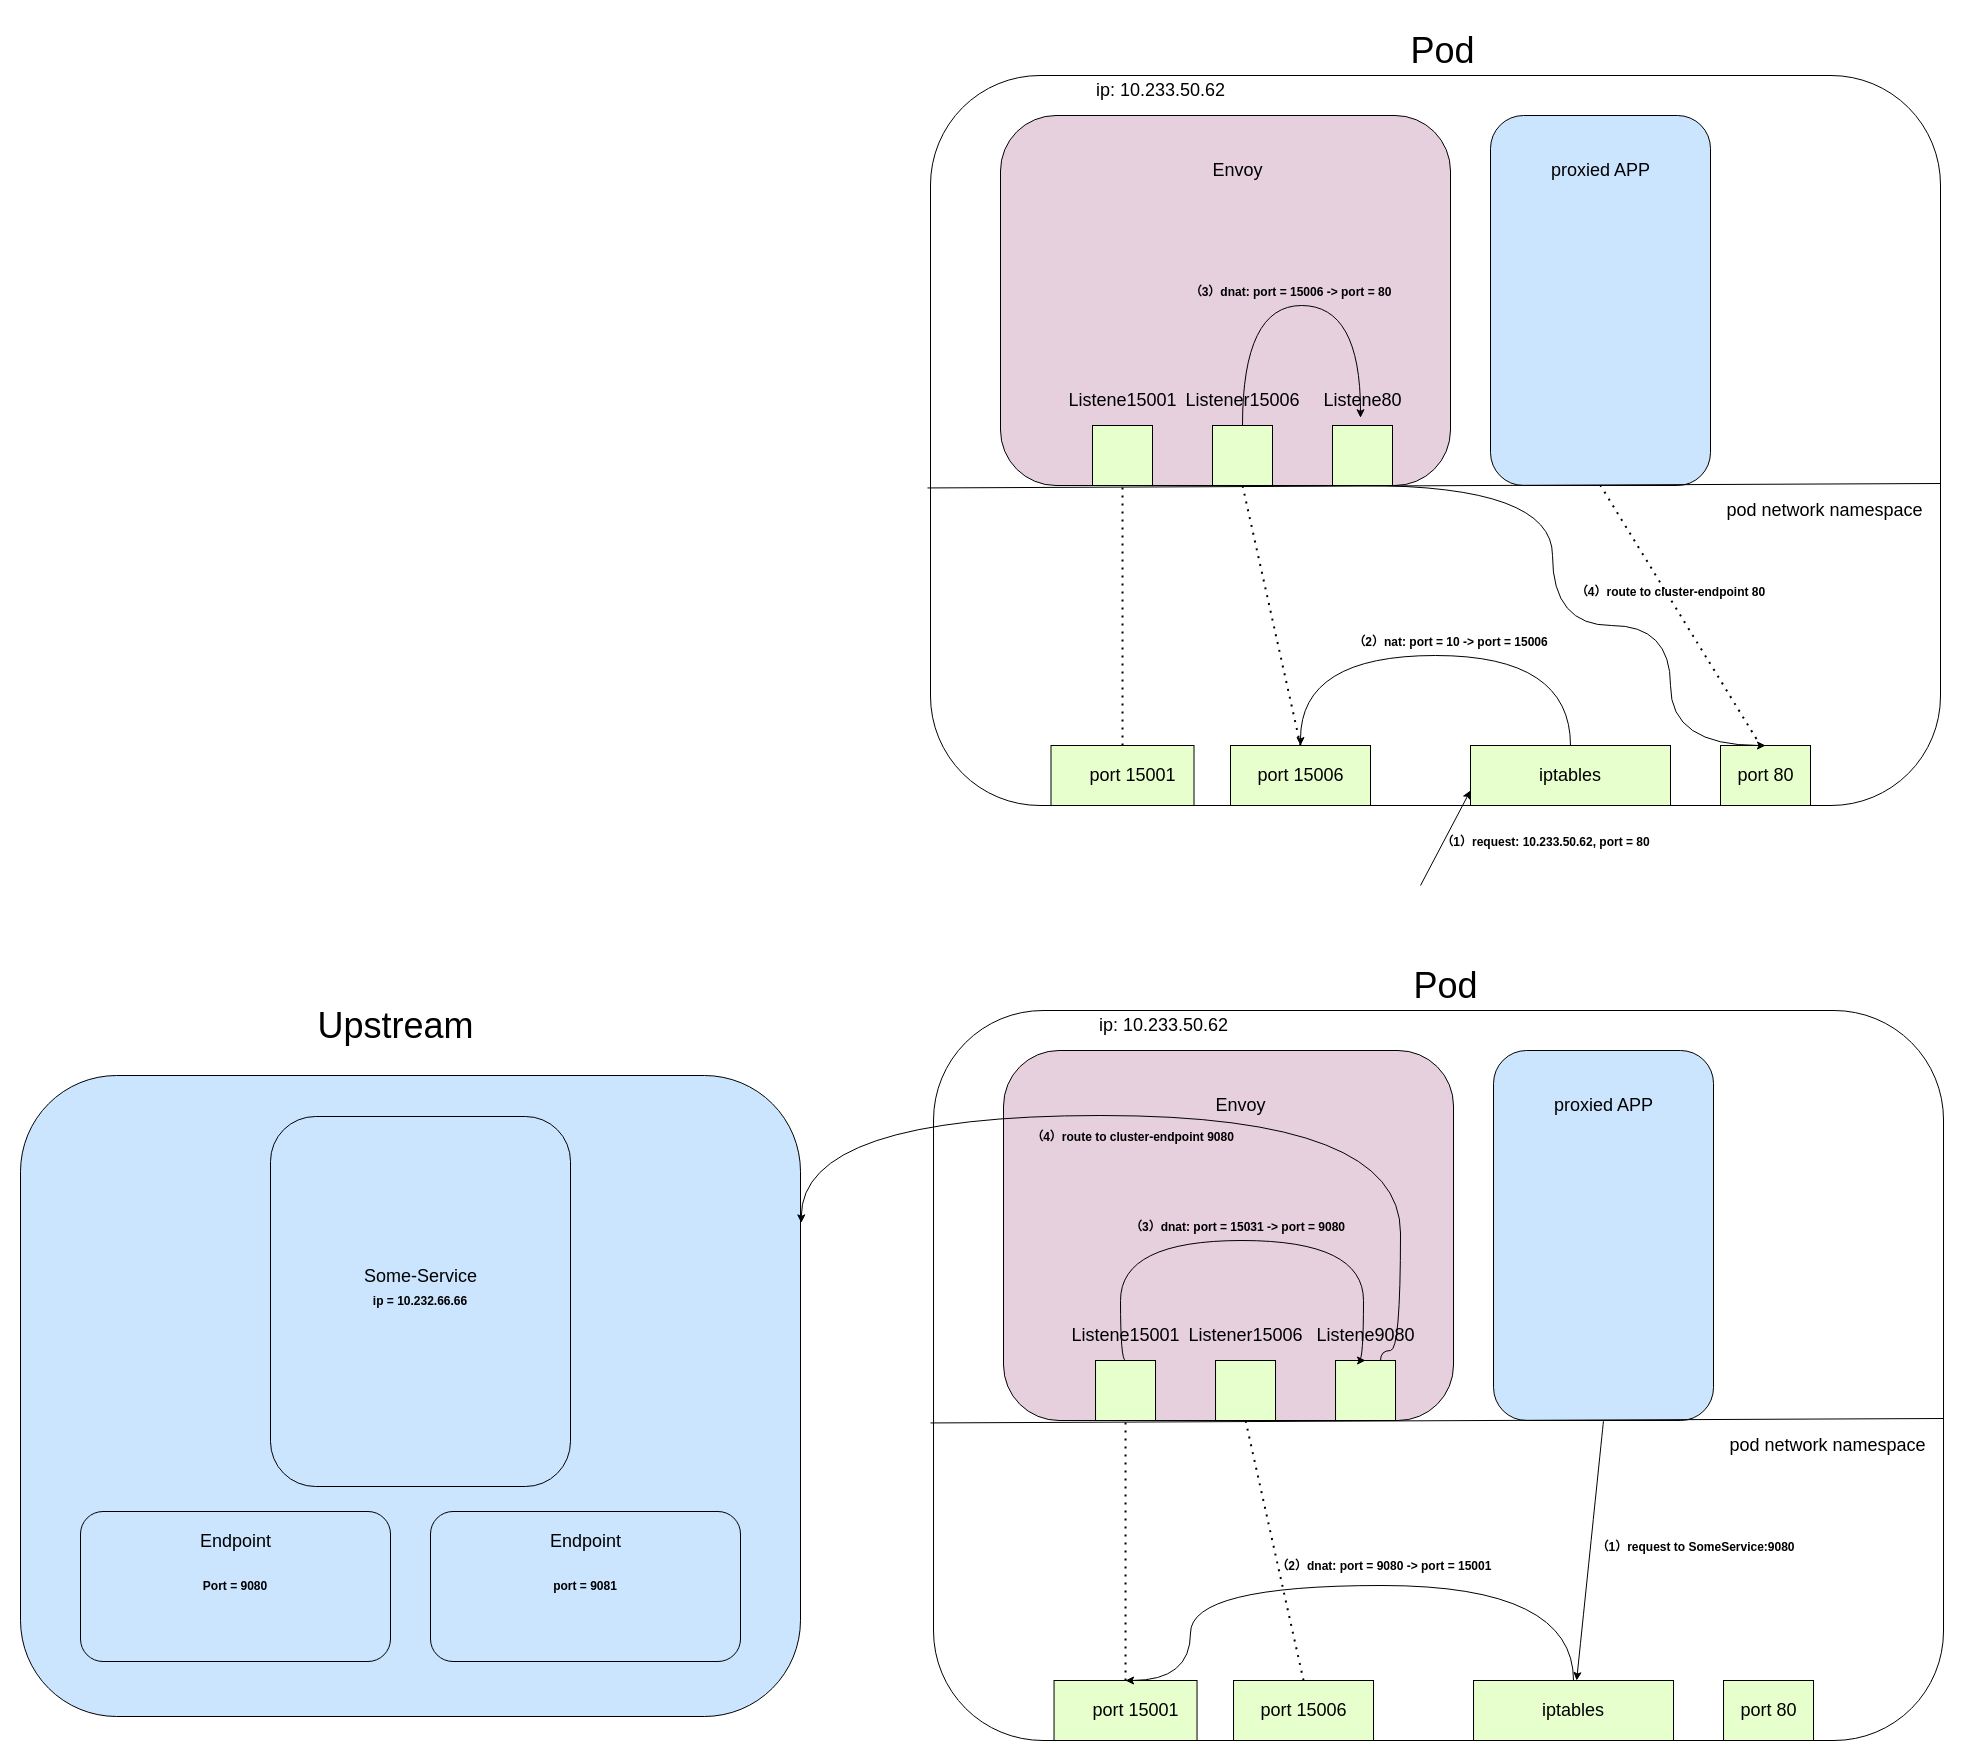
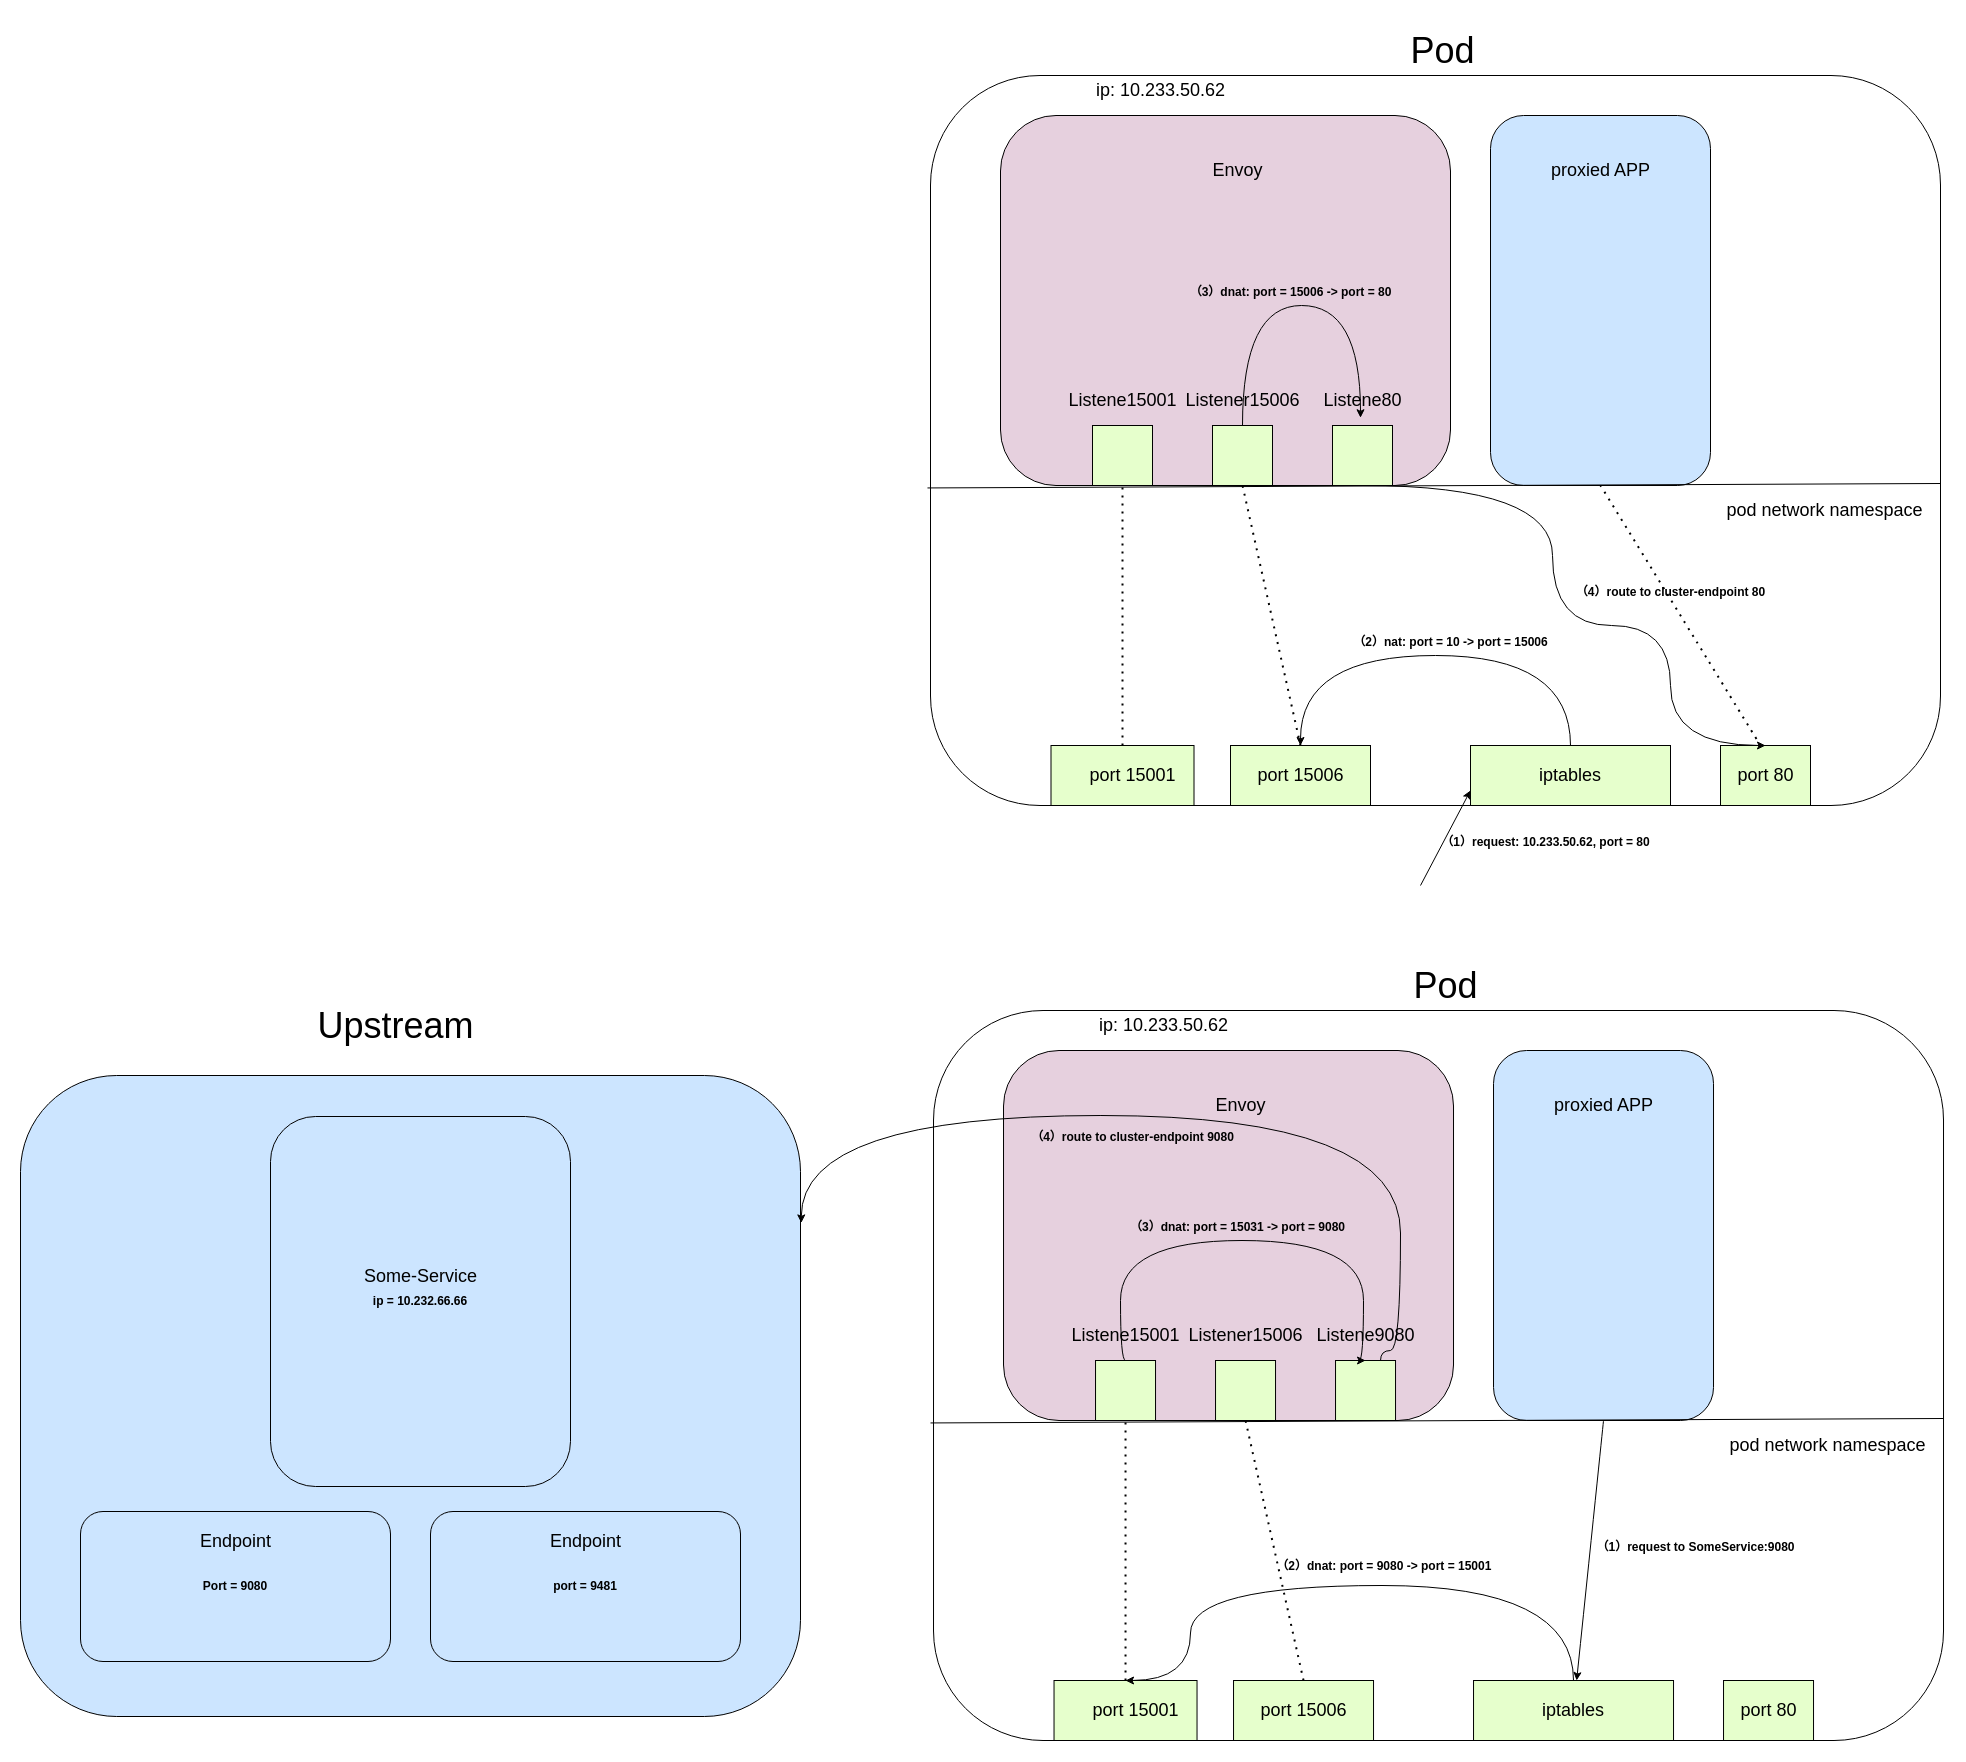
node "port = 9081": label "port = 9081" -> "port = 9481"
